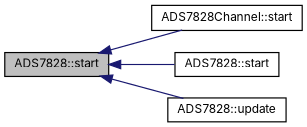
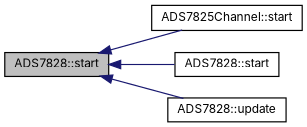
node "ADS7828Channel::start": label "ADS7828Channel::start" -> "ADS7825Channel::start"
